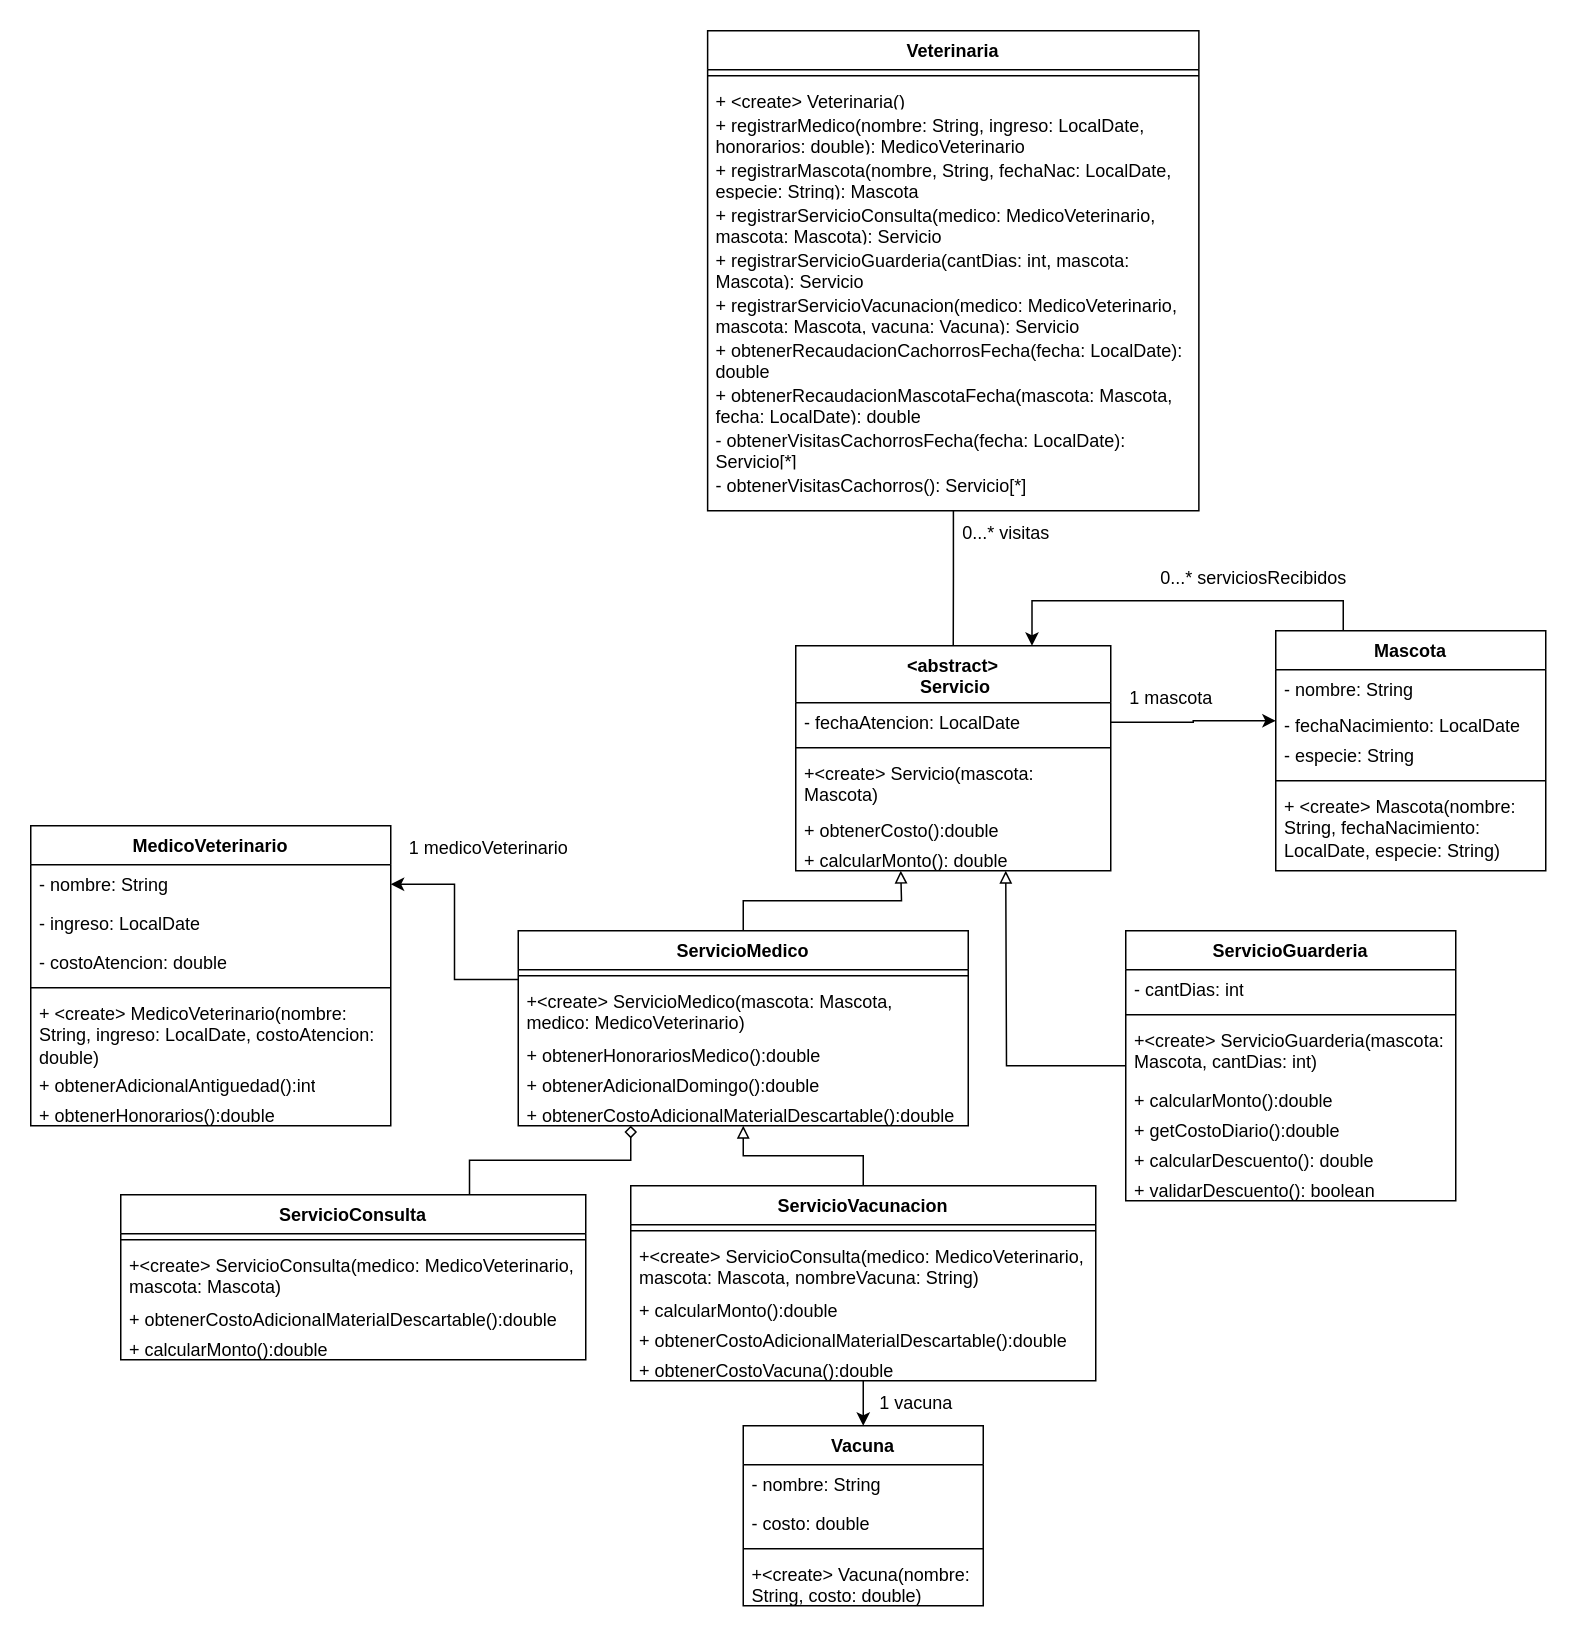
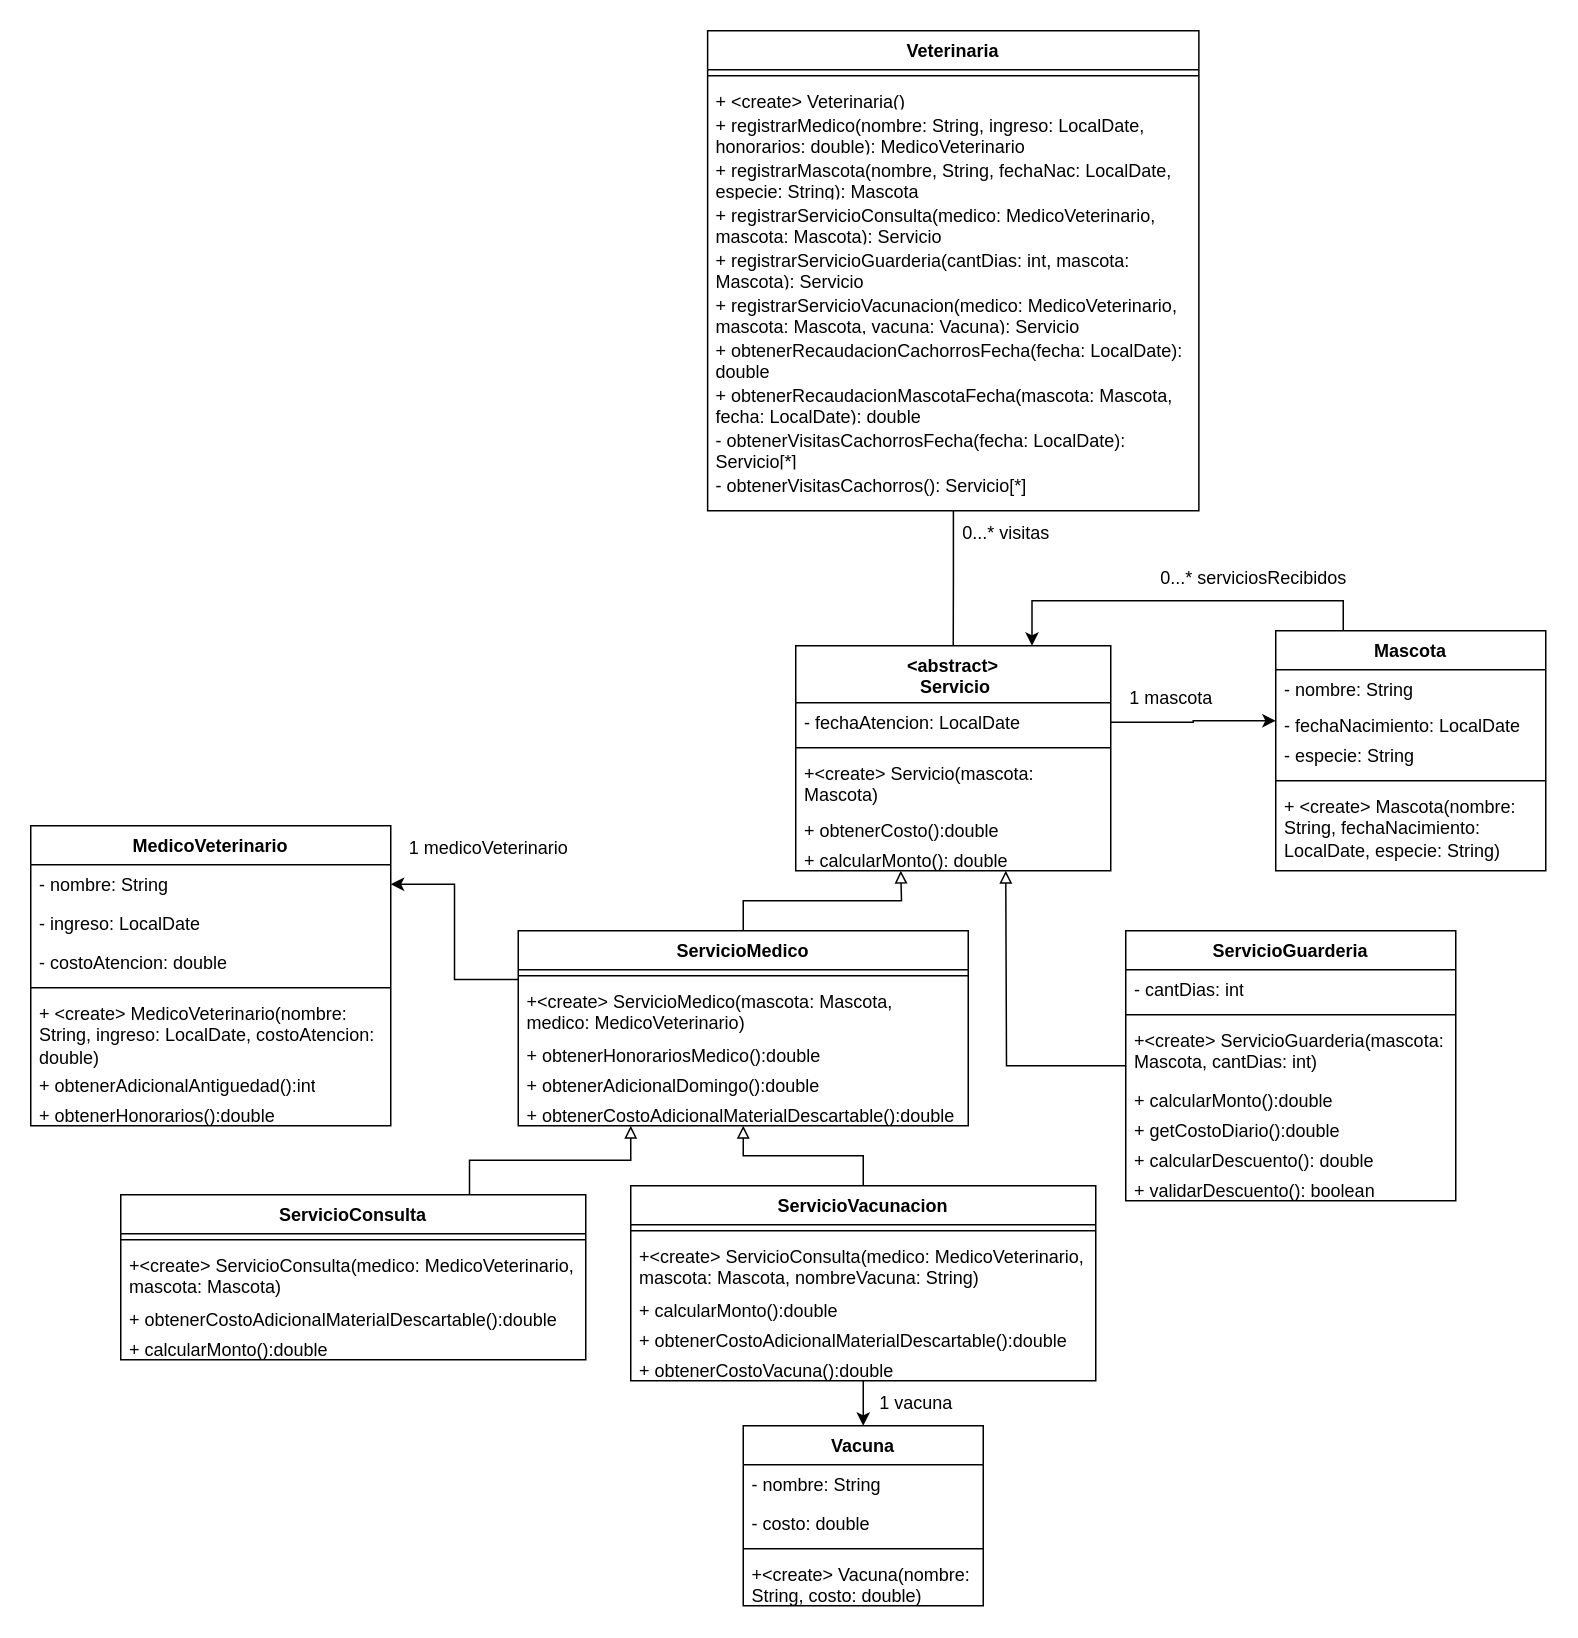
edge "ServicioConsulta" -> "ServicioMedico": arrowhead diamond -> block
